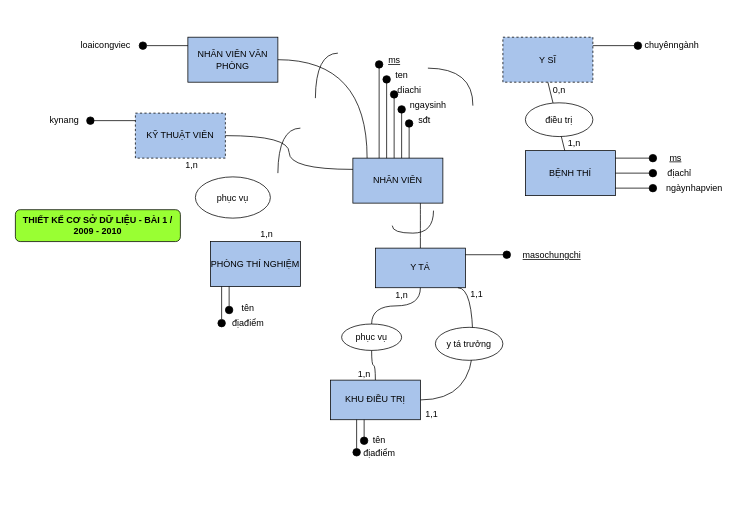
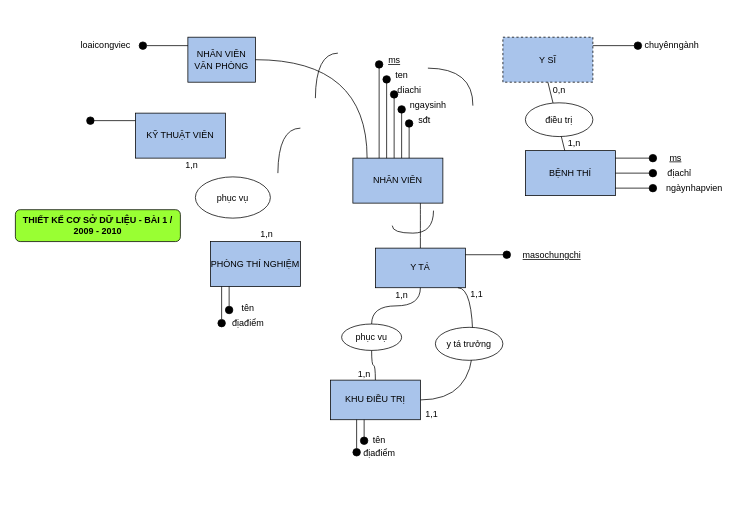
node "NHÂN VIÊN VĂN PHÒNG": size 90x45 -> 68x45
node "kynang": removed
node "KỸ THUẬT VIÊN": style dashed -> solid
edge "KỸ THUẬT VIÊN" -- "NHÂN VIÊN": removed
